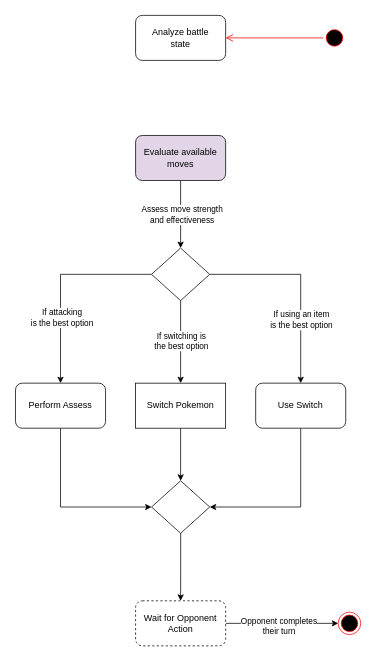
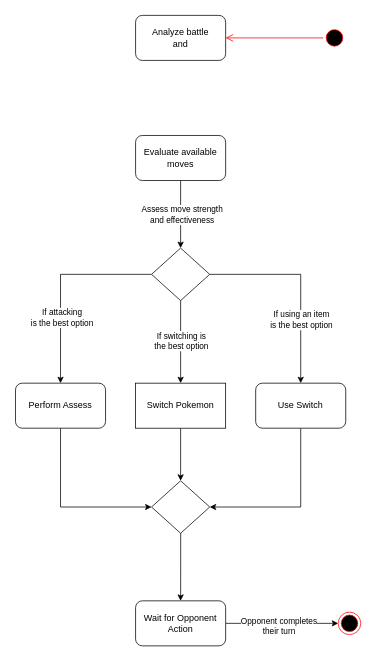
node "Analyze battle state": label "Analyze battle state" -> "Analyze battle and"
node "Evaluate available moves": fillcolor #e1d5e7 -> #ffffff
node "Wait for Opponent Action": style dashed -> solid
